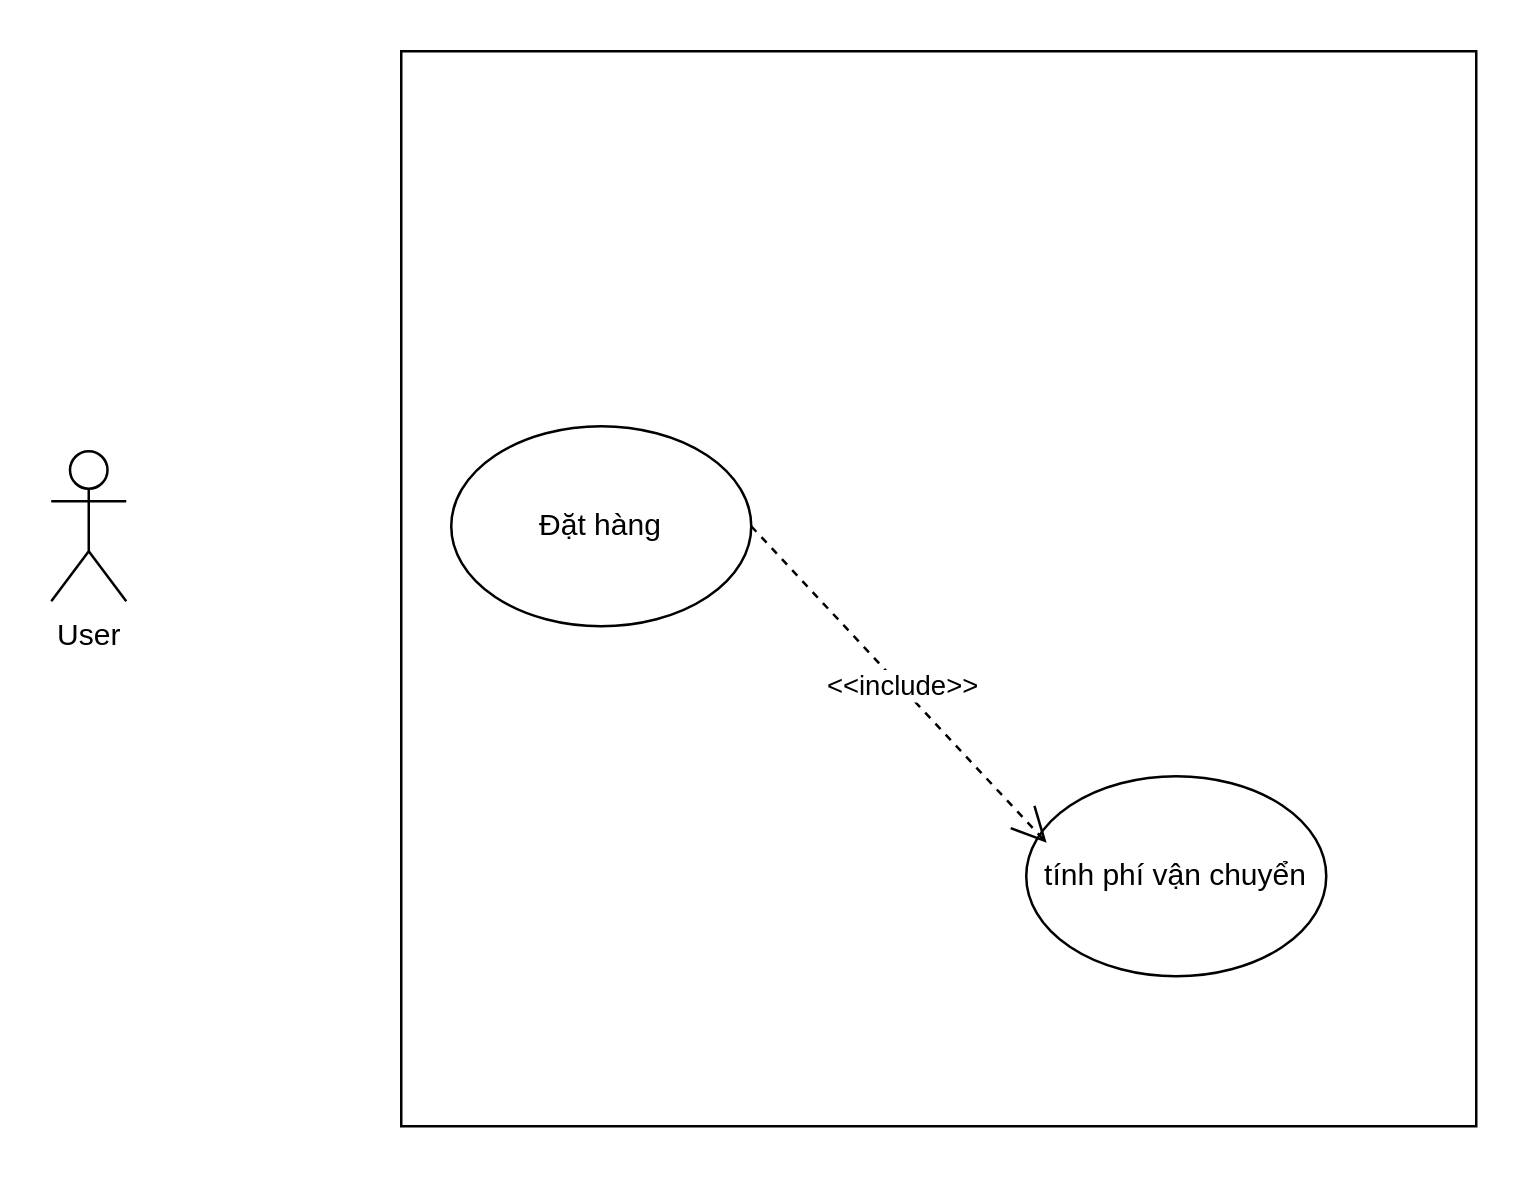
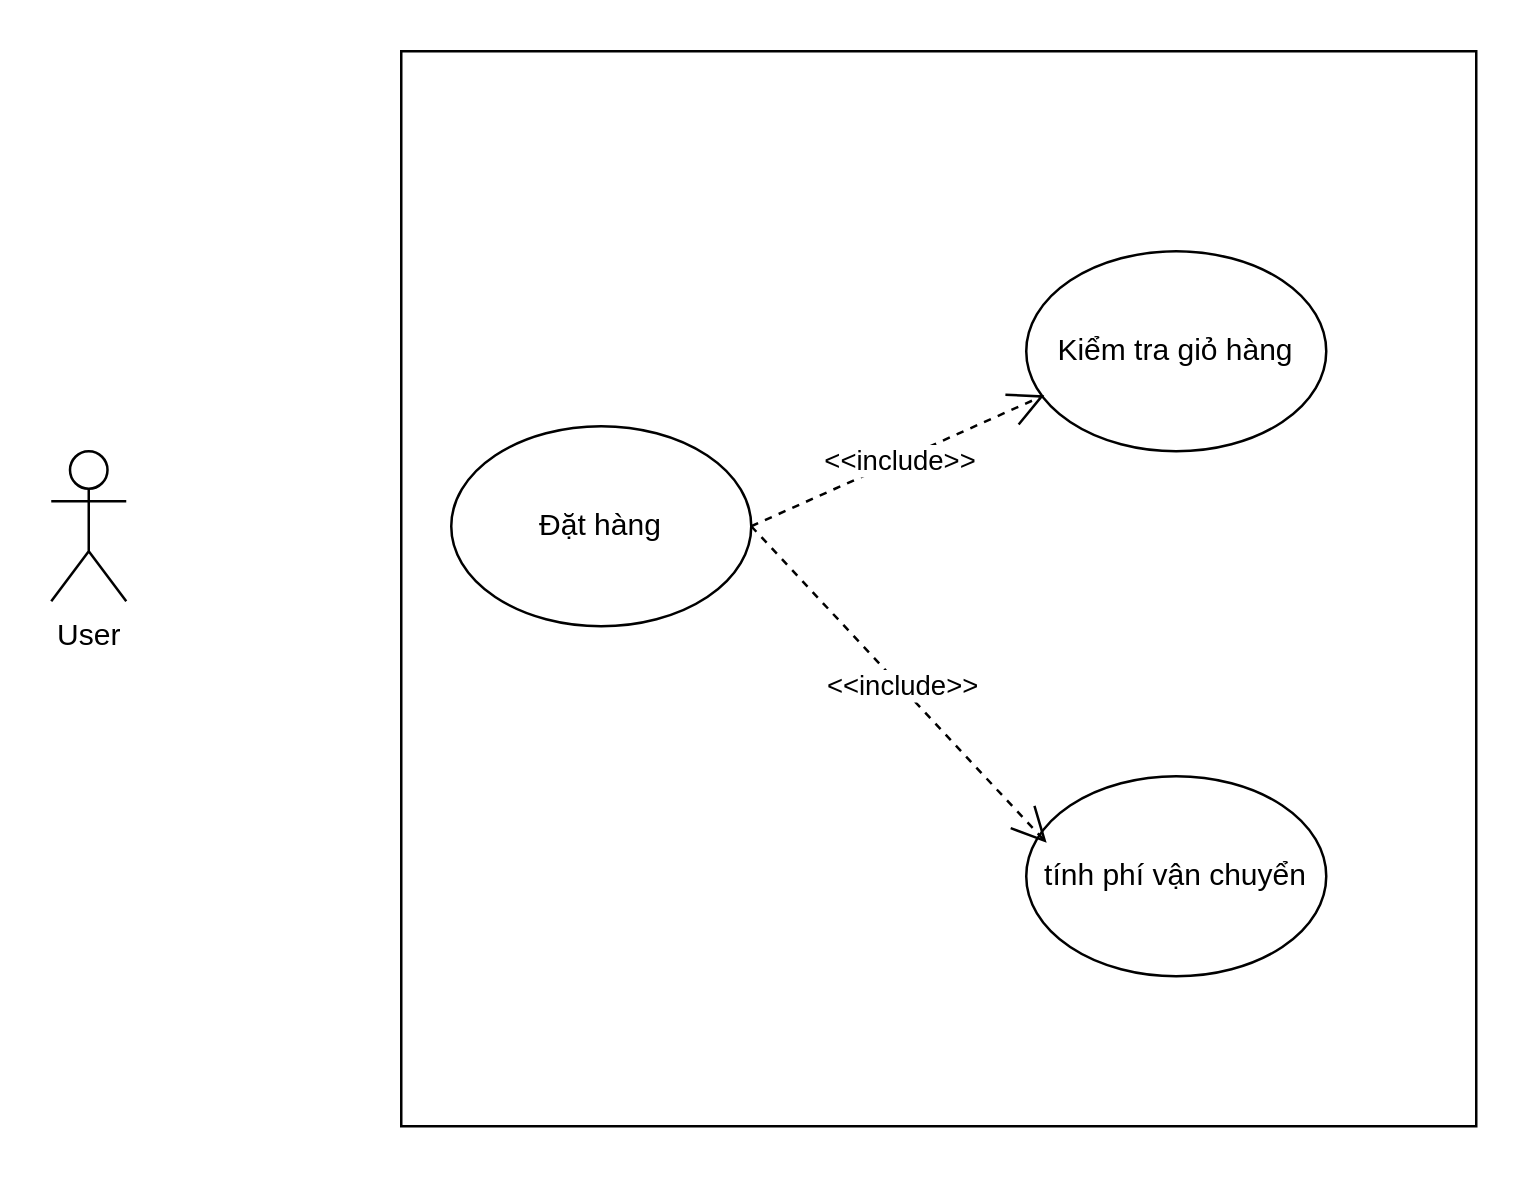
node "Kiểm tra giỏ hàng": added
edge "Đặt hàng" -> "Kiểm tra giỏ hàng": added, label "<<include>>"
